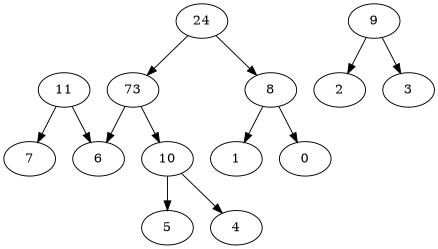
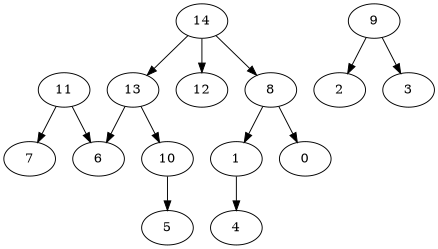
node "24": label "24" -> "14"
node "73": label "73" -> "13"
node "12": added
edge "10" -> "4": now "1" -> "4"
